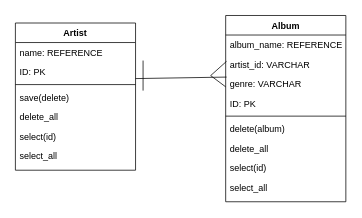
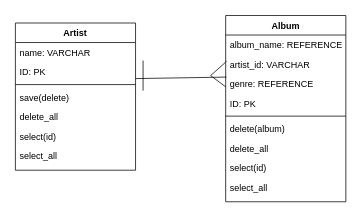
node "name: REFERENCE": label "name: REFERENCE" -> "name: VARCHAR"
node "genre: VARCHAR": label "genre: VARCHAR" -> "genre: REFERENCE"
